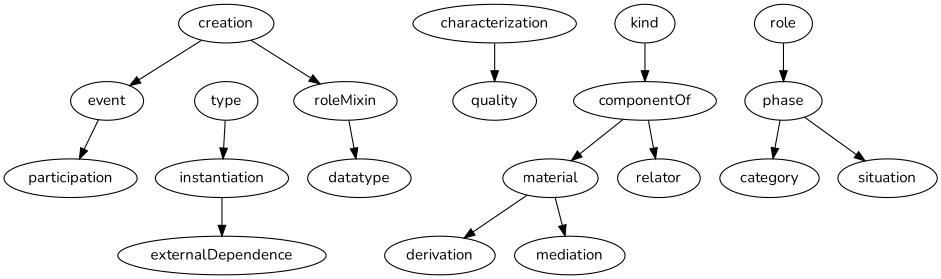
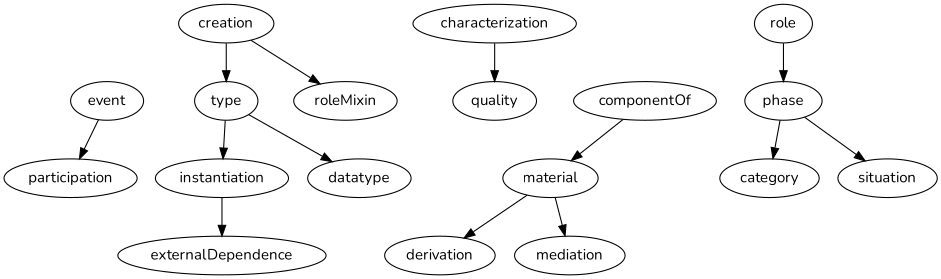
node "kind": removed
edge "creation" -> "event": now "creation" -> "type"
edge "roleMixin" -> "datatype": now "type" -> "datatype"
node "relator": removed
